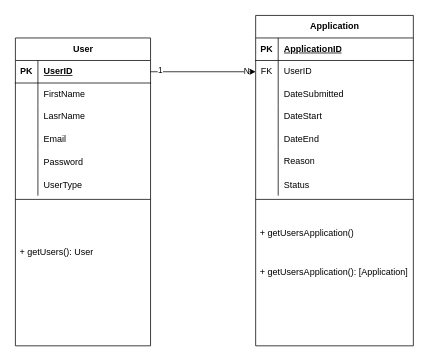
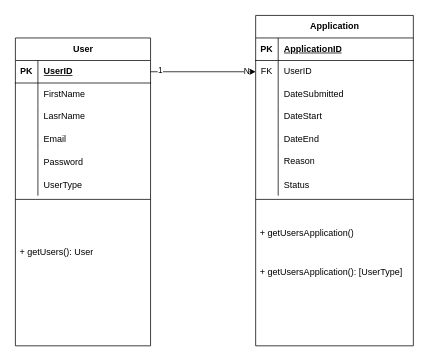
node "+ getUsersApplication(): [Application]": label "+ getUsersApplication(): [Application]" -> "+ getUsersApplication(): [UserType]"
